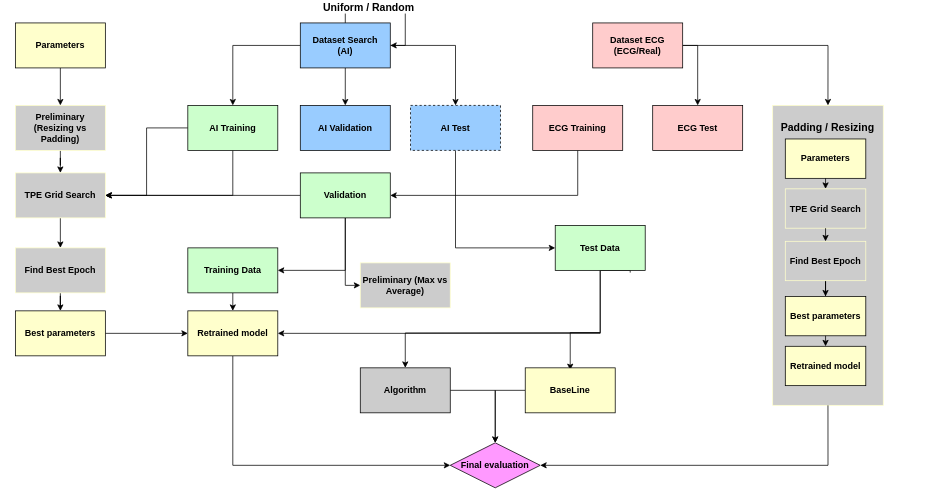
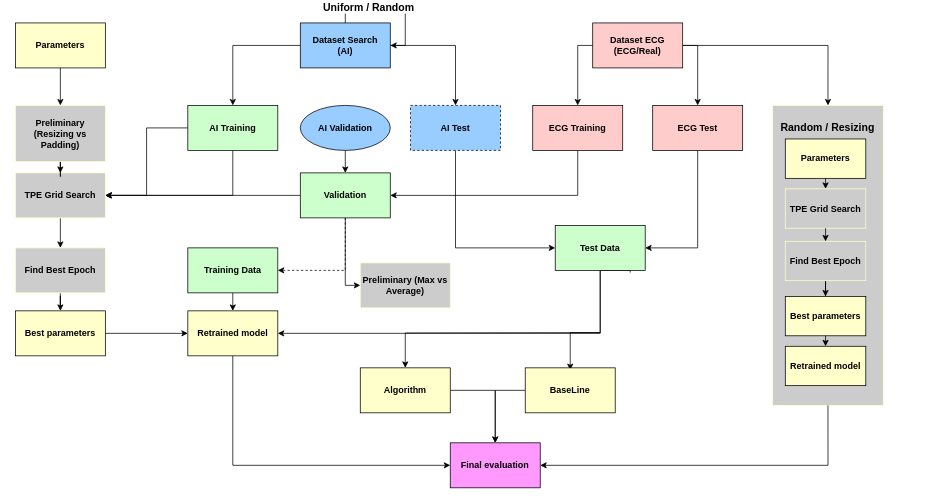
edge "Dataset ECG (ECG/Real)" -> "ECG Training": added
edge "Dataset Search (AI)" -> "AI Validation": removed
node "Preliminary (Resizing vs Padding)": size 90x45 -> 90x56
node "AI Validation": shape rectangle -> ellipse
node "Padding / Resizing": label "Padding / Resizing" -> "Random / Resizing"
edge "AI Validation" -> "Validation": added
edge "ECG Test" -> "Test Data": added
edge "Validation" -> "Training Data": style solid -> dashed
node "Algorithm": fillcolor #cccccc -> #ffffcc
node "Final evaluation": shape diamond -> rectangle
